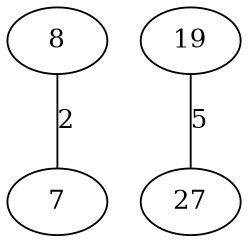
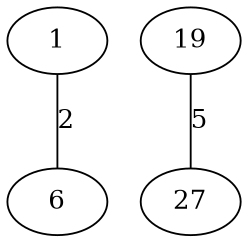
node "8": label "8" -> "1"
node "7": label "7" -> "6"
